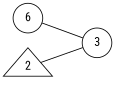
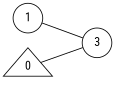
node "6": label "6" -> "1"
node "2": label "2" -> "0"
